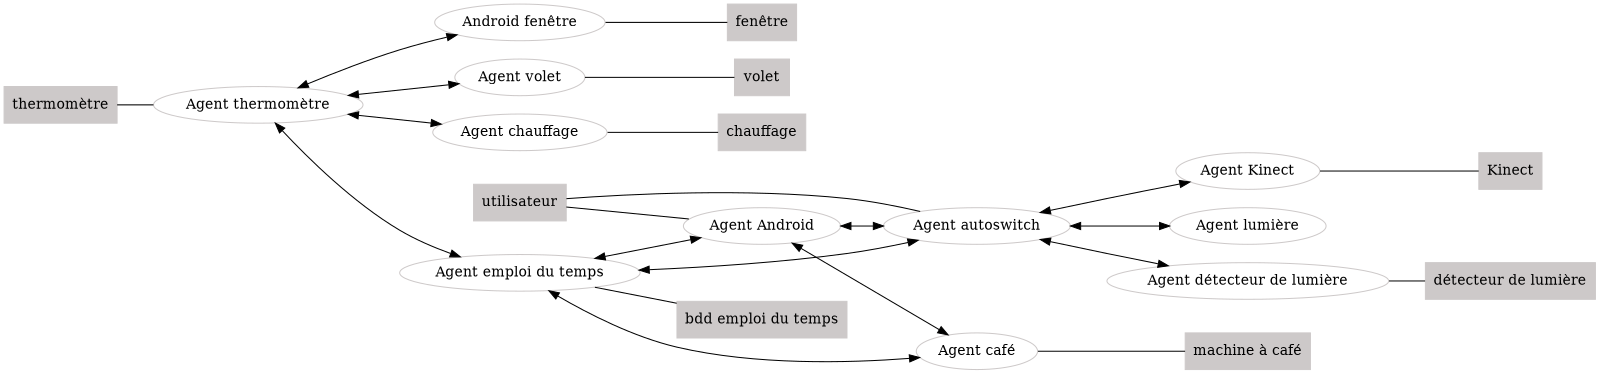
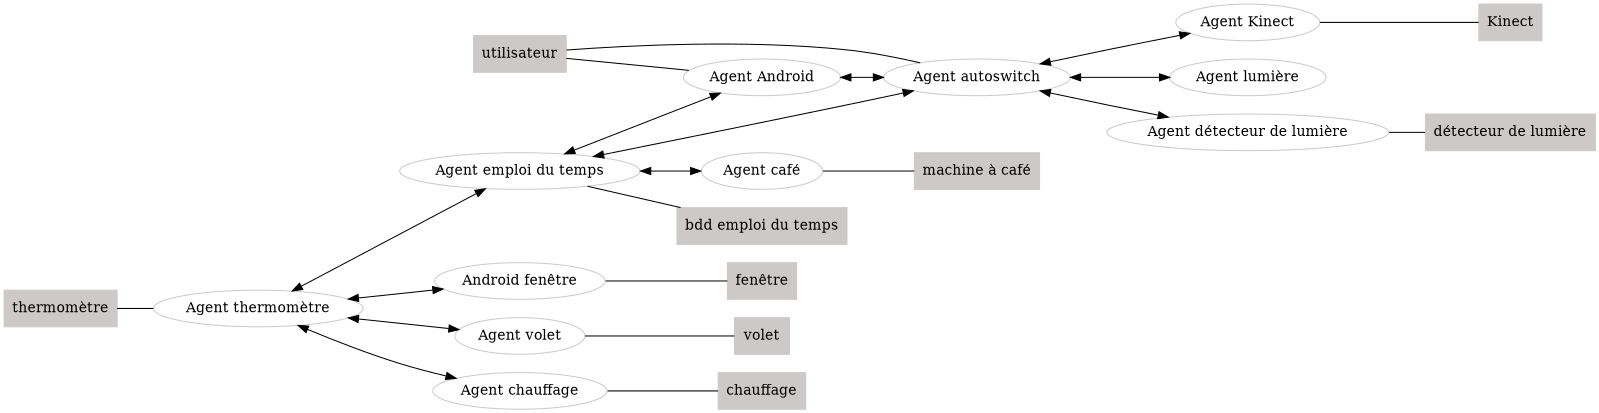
edge "Agent Android" -- "Agent café": removed
